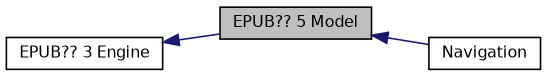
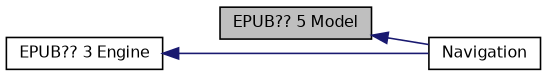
edge "EPUB?? 5 Model" -> "EPUB?? 3 Engine": now "Navigation" -> "EPUB?? 3 Engine"
